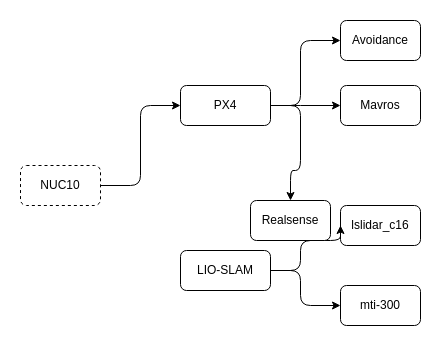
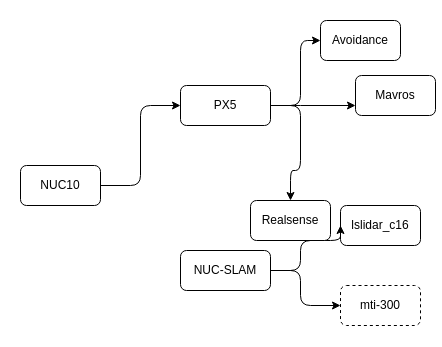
node "Avoidance": moved (381, 41) -> (361, 41)
node "PX4": label "PX4" -> "PX5"
node "Mavros": moved (381, 106) -> (396, 96)
node "NUC10": style dashed -> solid
node "LIO-SLAM": label "LIO-SLAM" -> "NUC-SLAM"
node "mti-300": style solid -> dashed
